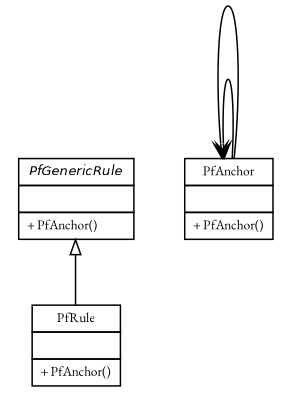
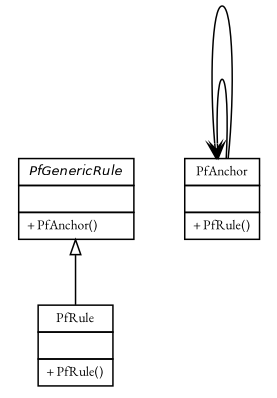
node "PfAnchor": text "+ PfAnchor()" -> "+ PfRule()"
node "PfRule": text "+ PfAnchor()" -> "+ PfRule()"
